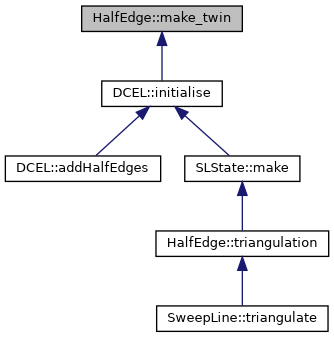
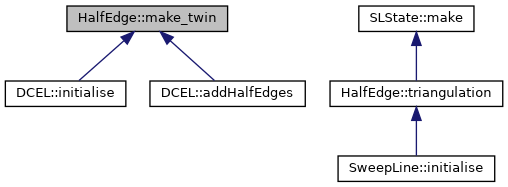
edge "DCEL::addHalfEdges" -> "DCEL::initialise": now "DCEL::addHalfEdges" -> "HalfEdge::make_twin"
edge "SLState::make" -> "DCEL::initialise": removed
node "SweepLine::triangulate": label "SweepLine::triangulate" -> "SweepLine::initialise"
